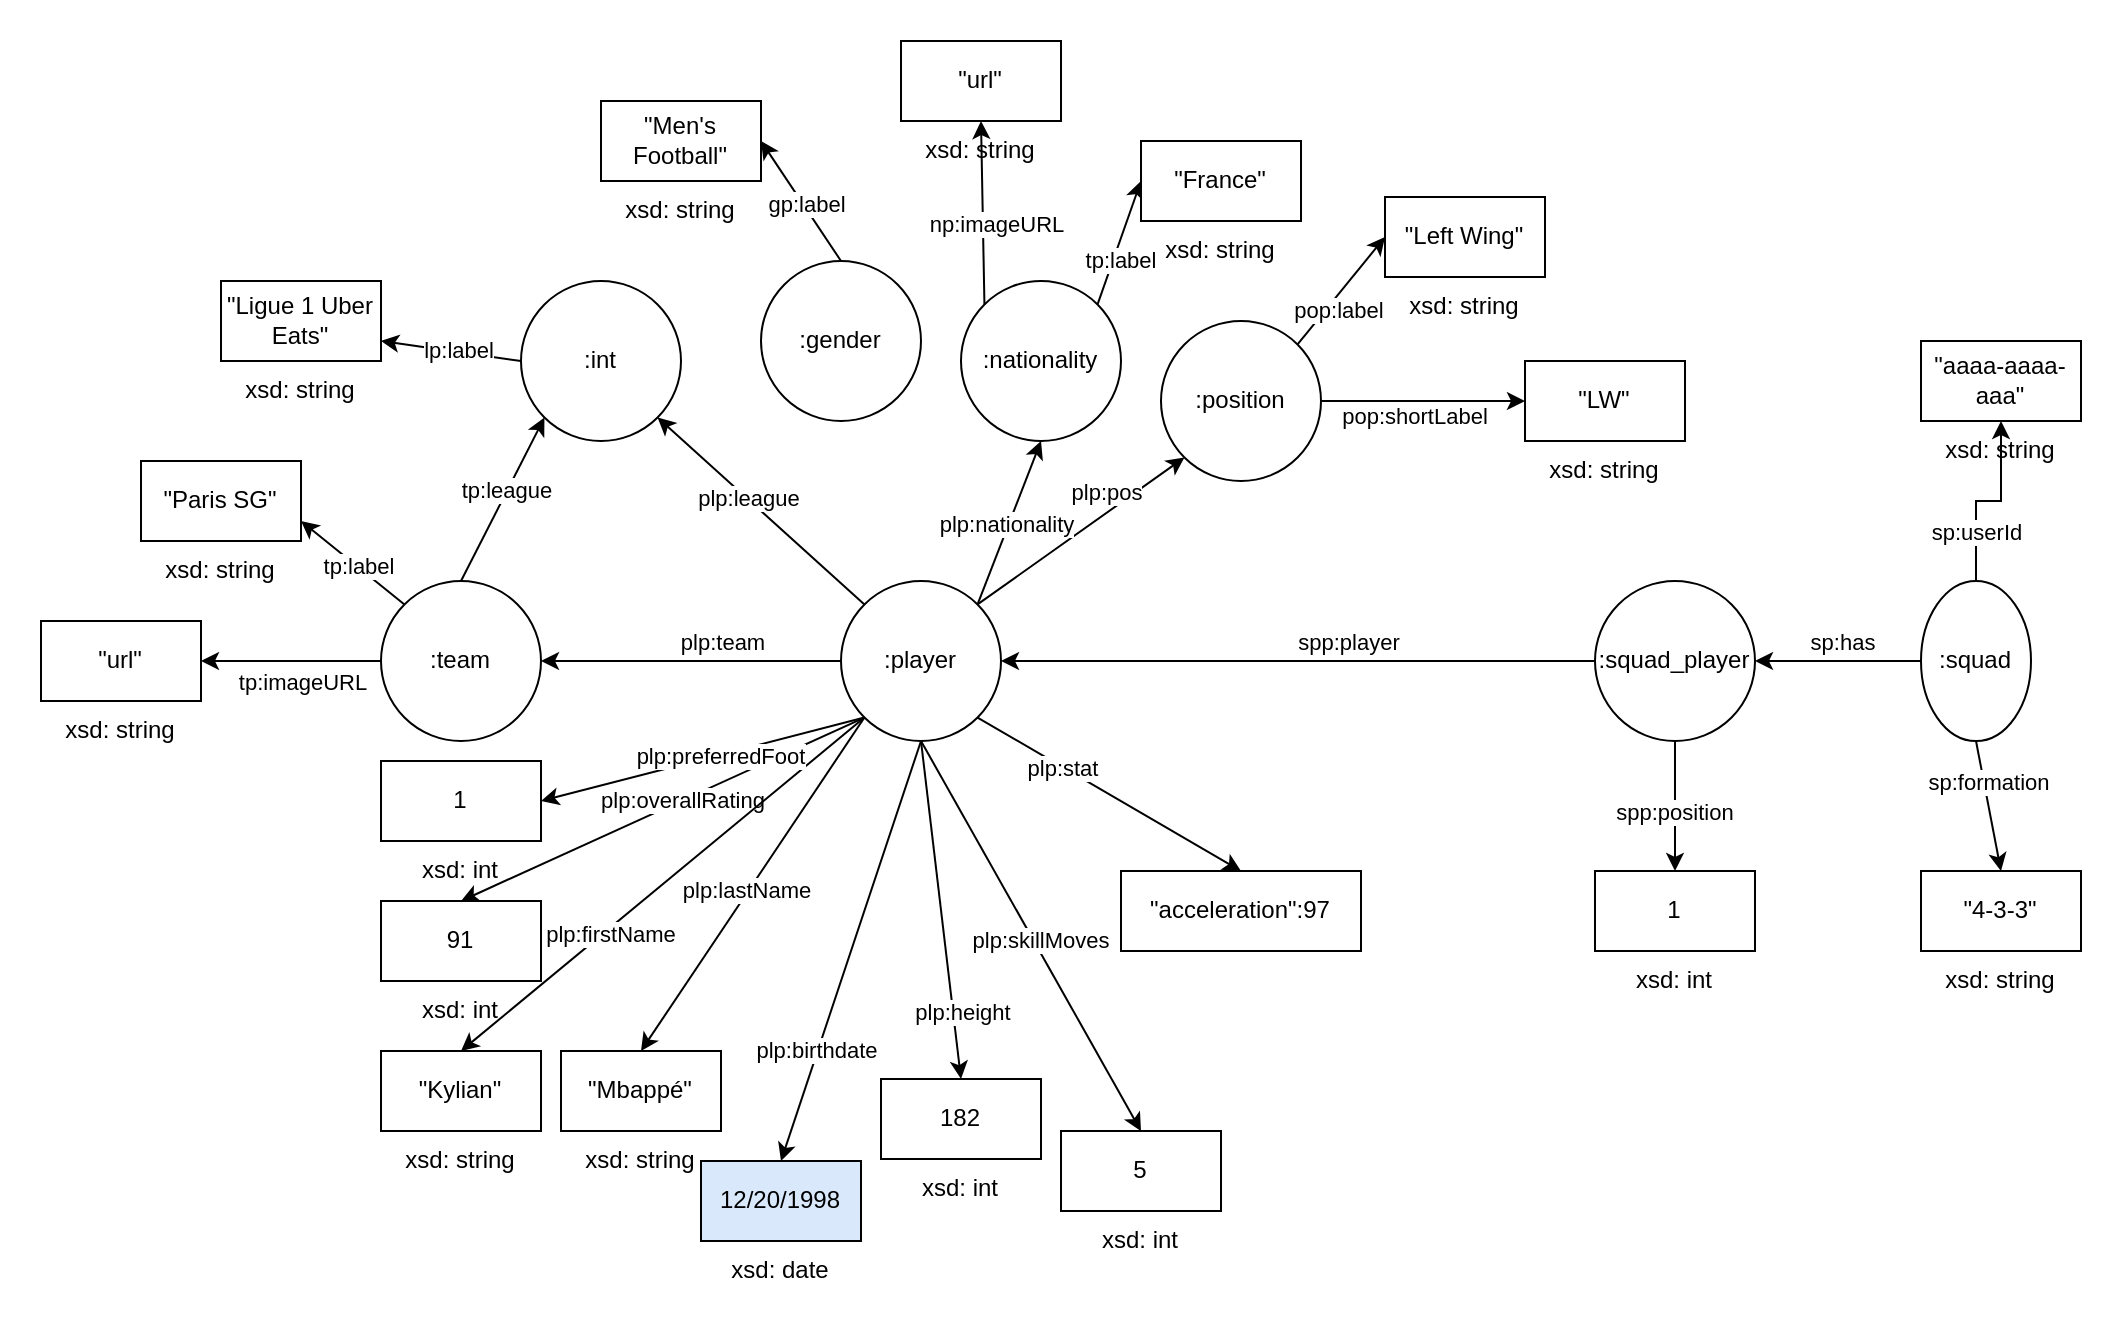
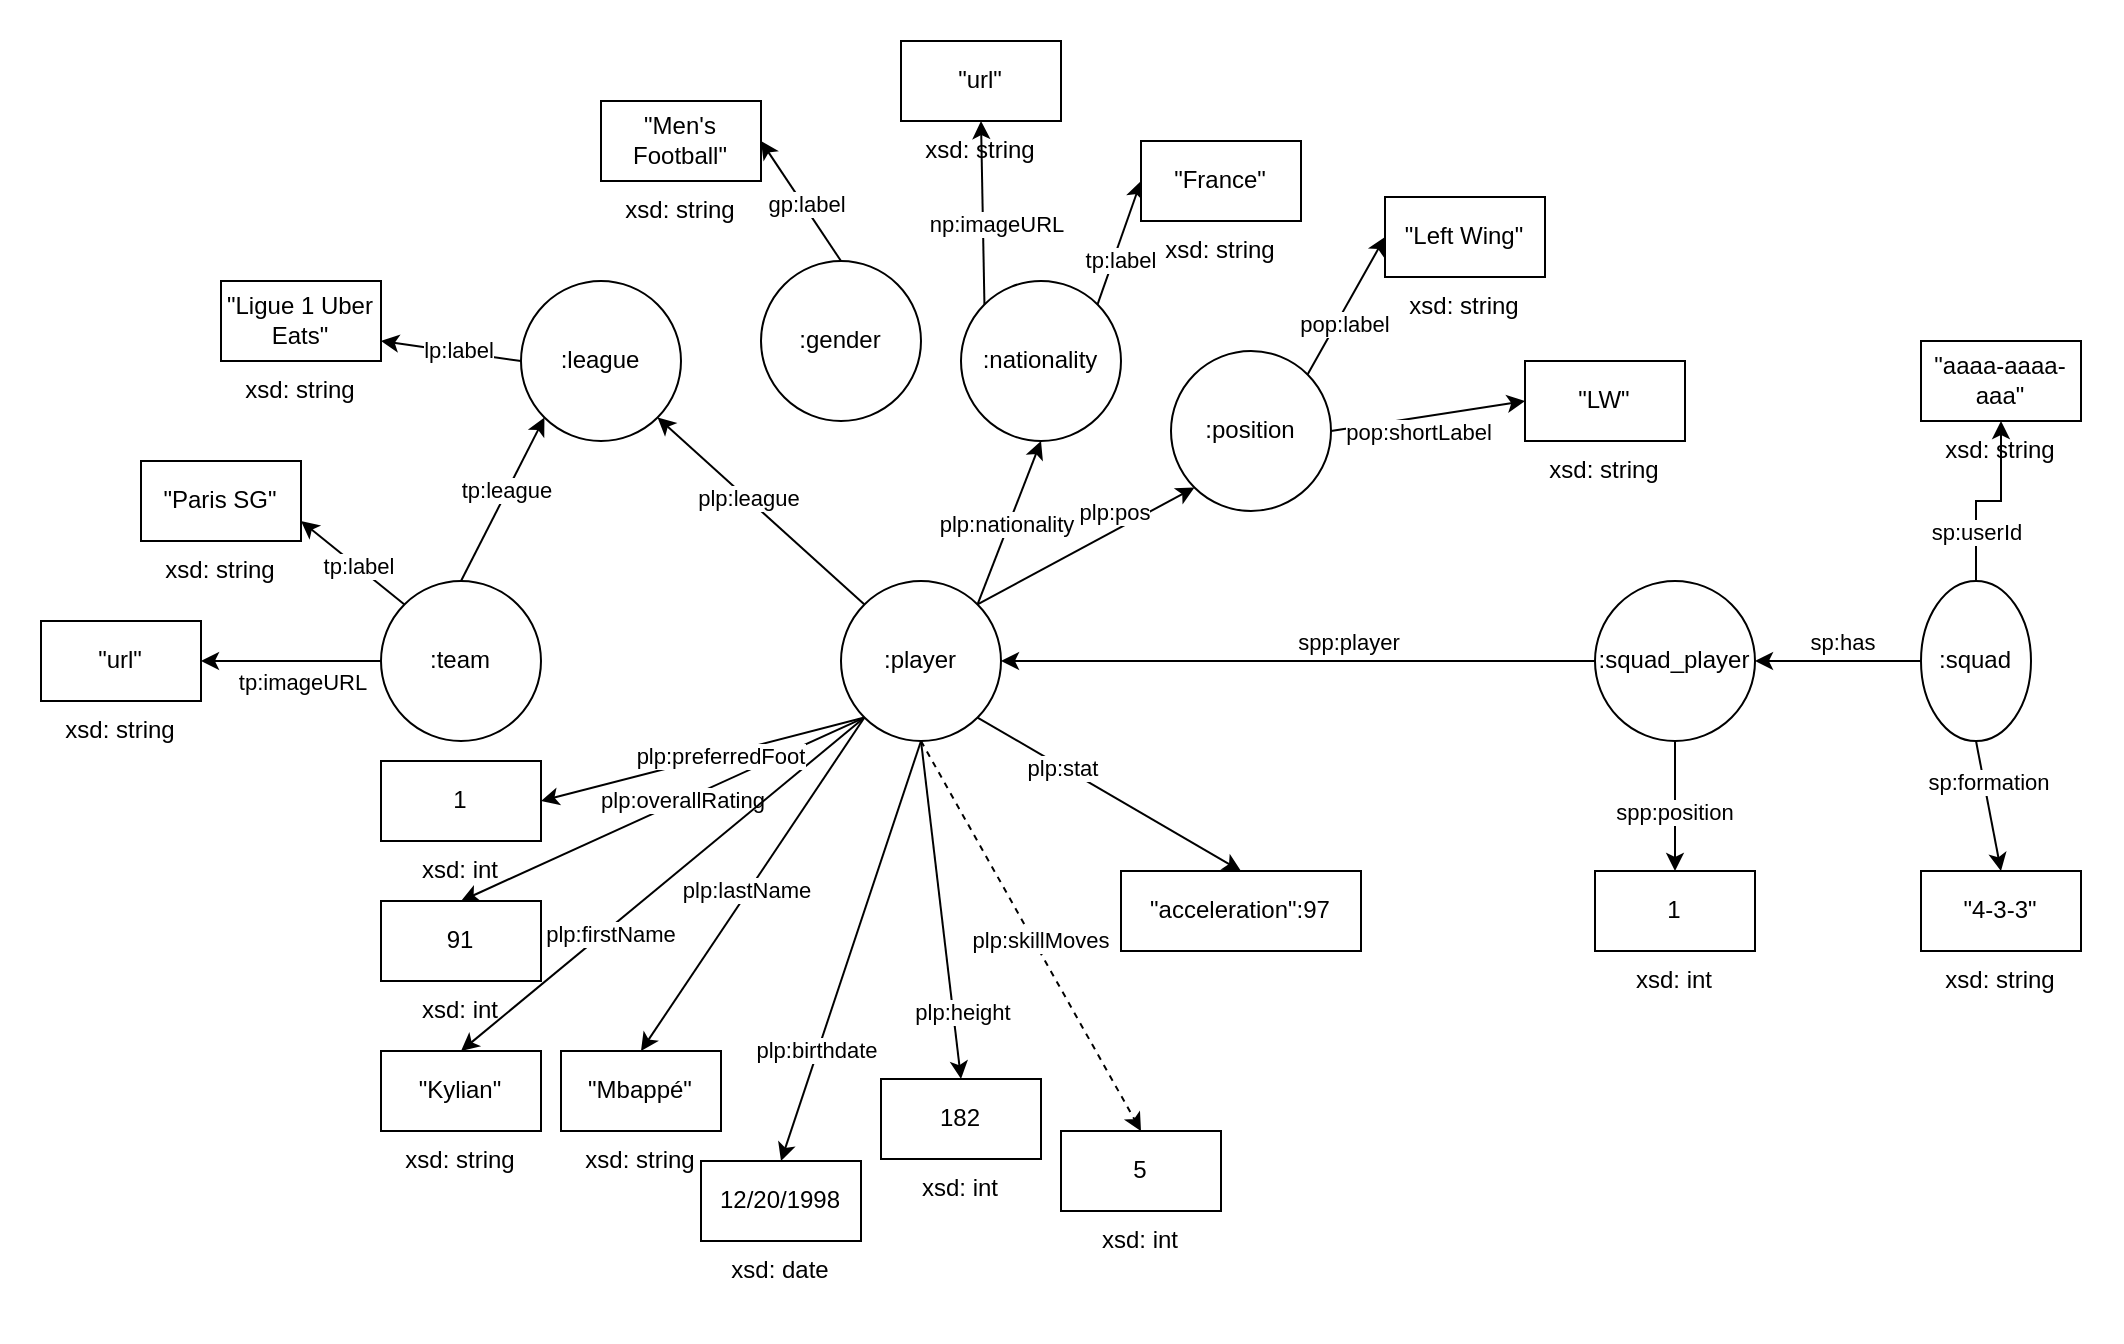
node ":int": label ":int" -> ":league"
node ":position": moved (1241, 401) -> (1251, 431)
edge ":player" -> ":team": removed, label "plp:team"
edge ":player" -> "5": style solid -> dashed
node "12/20/1998": fillcolor #dae8fc -> #ffffff
